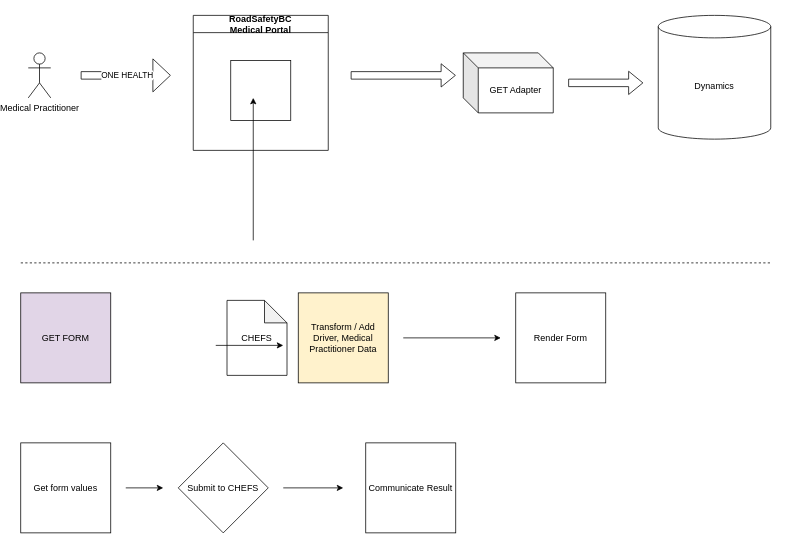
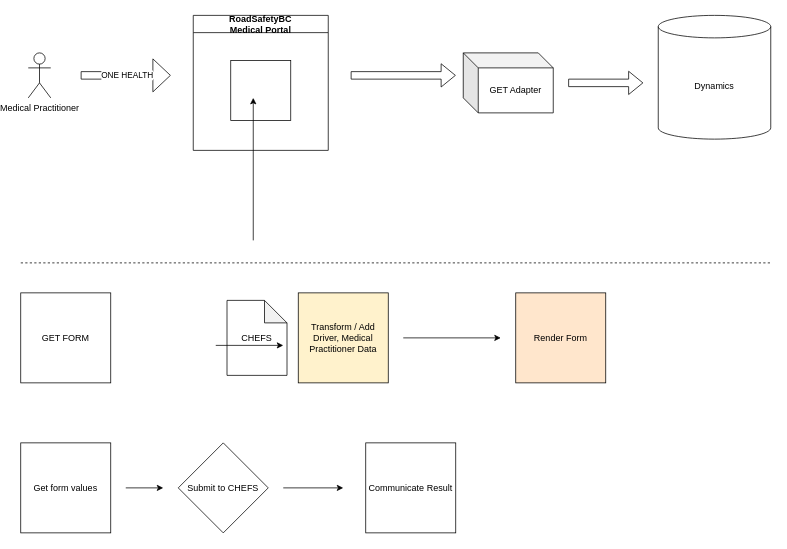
node "GET FORM": fillcolor #e1d5e7 -> #ffffff
node "Render Form": fillcolor #ffffff -> #ffe6cc
